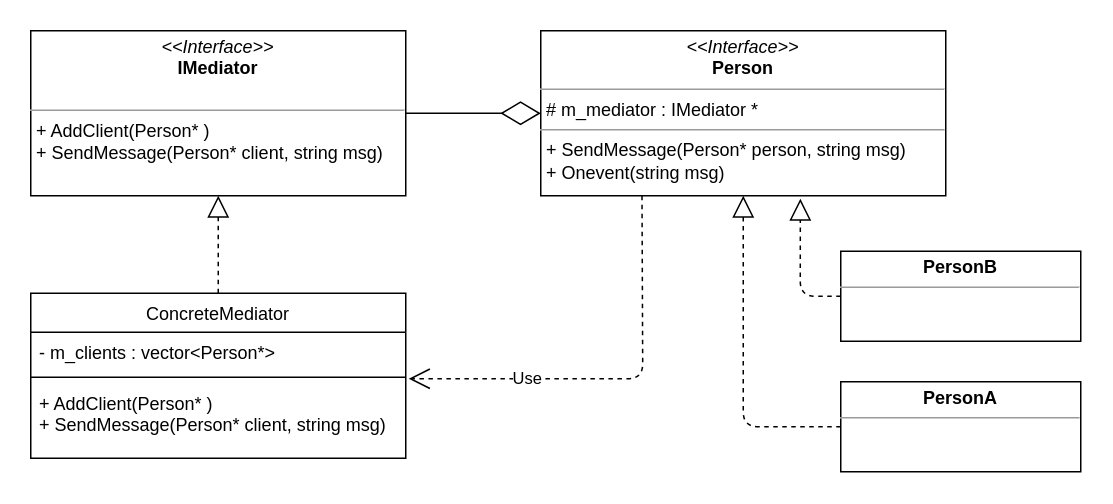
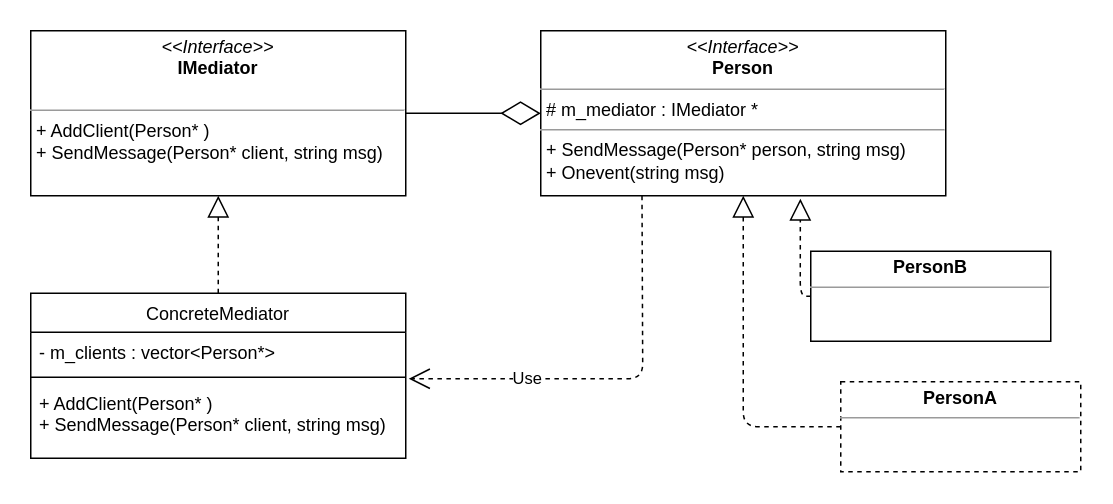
node "PersonB": moved (961, 296) -> (931, 296)
node "PersonA": style solid -> dashed
